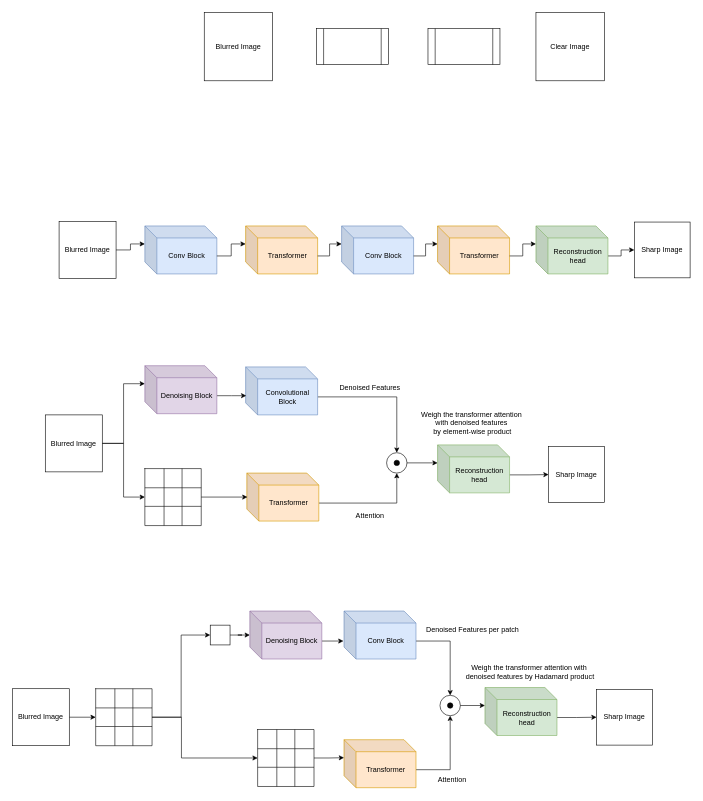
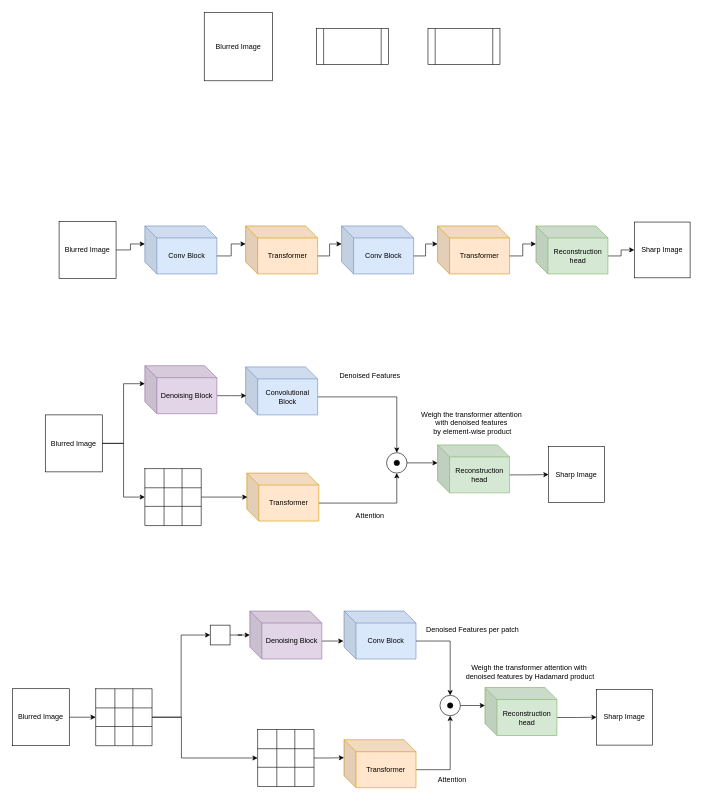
node "Clear Image": removed
node "Denoised Features": moved (370, 388) -> (370, 376)
